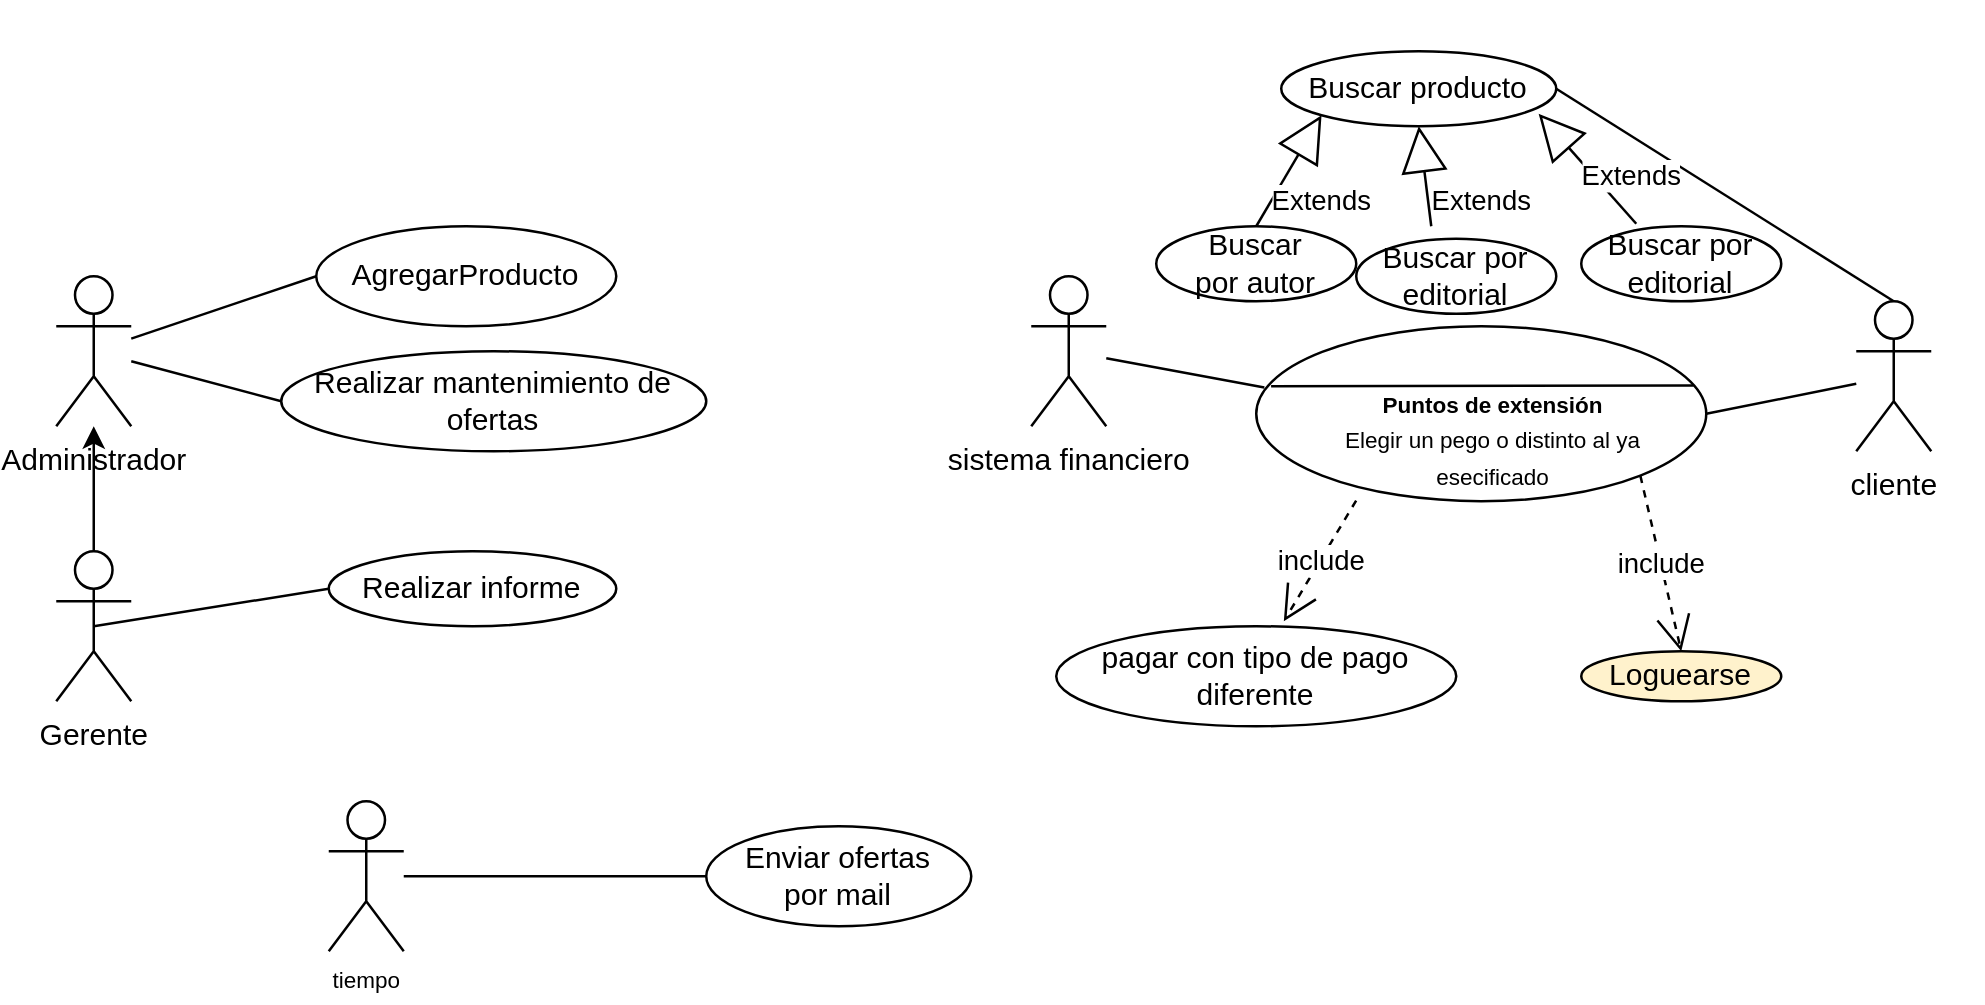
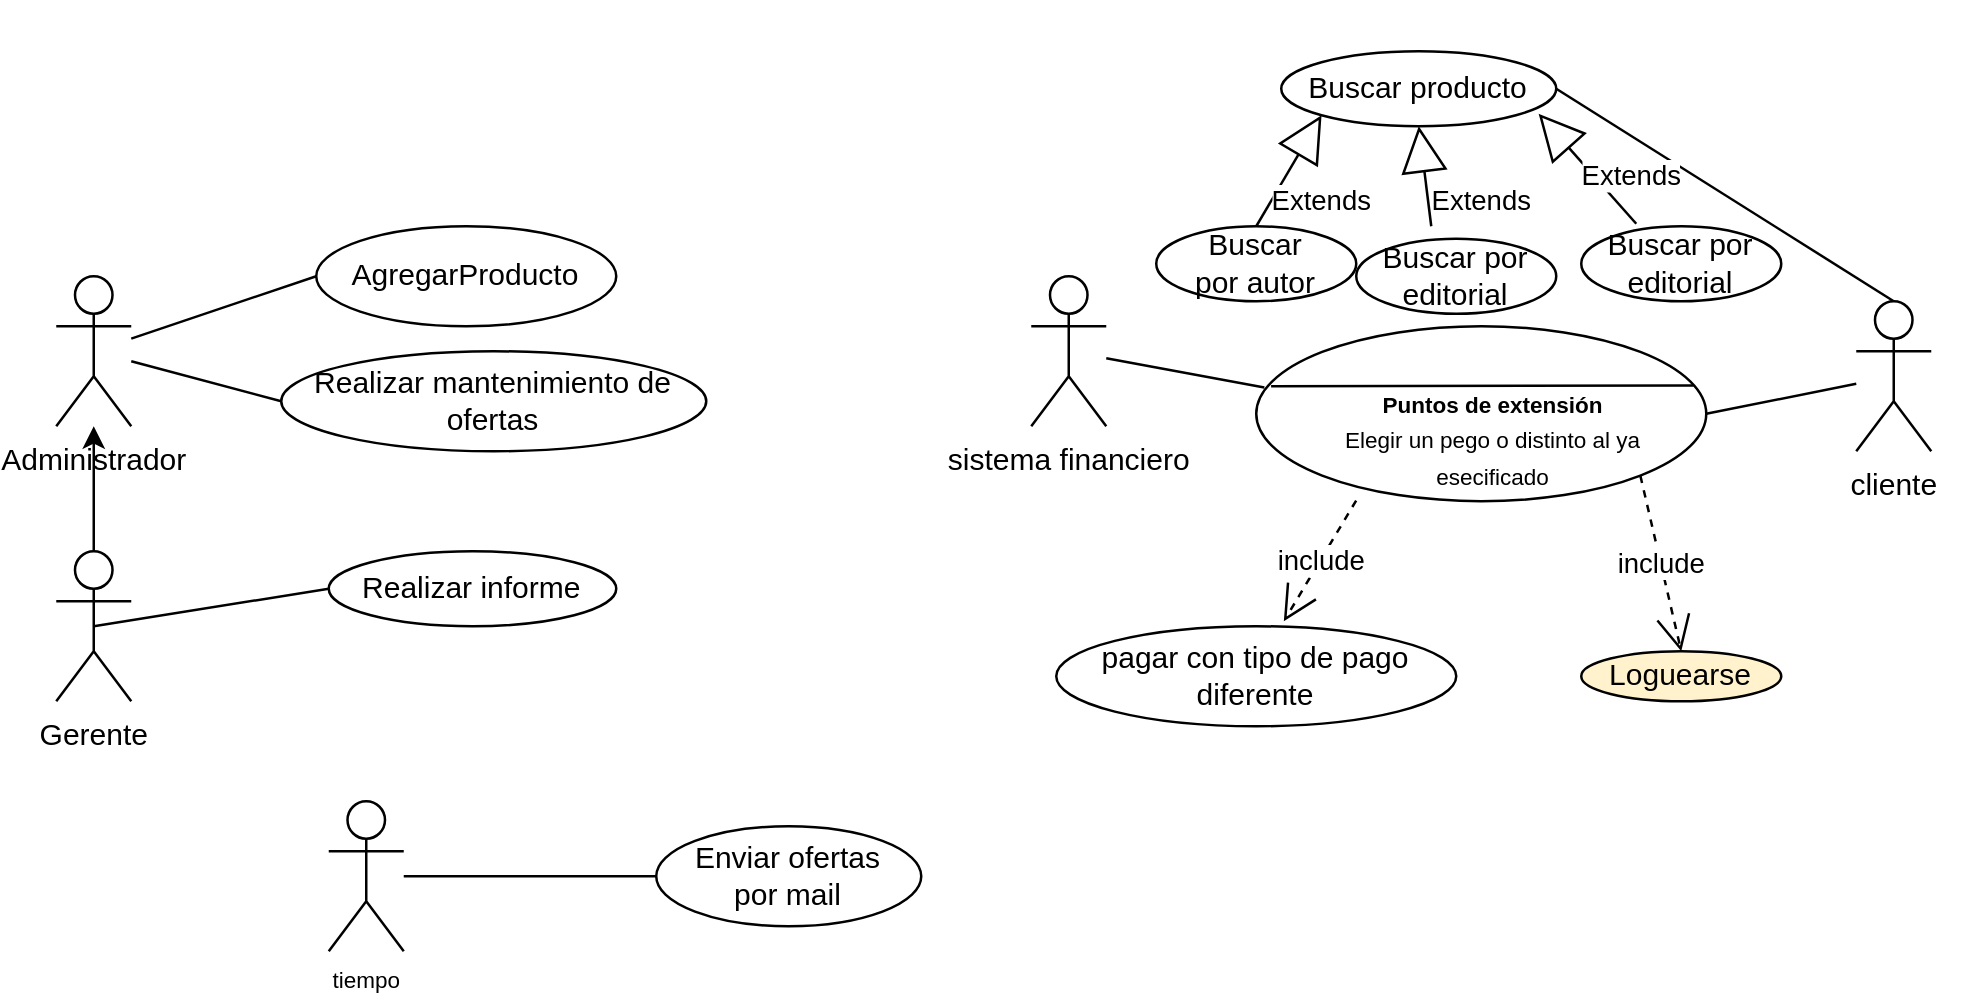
node "Enviar ofertas por mail": moved (839, 876) -> (789, 876)
